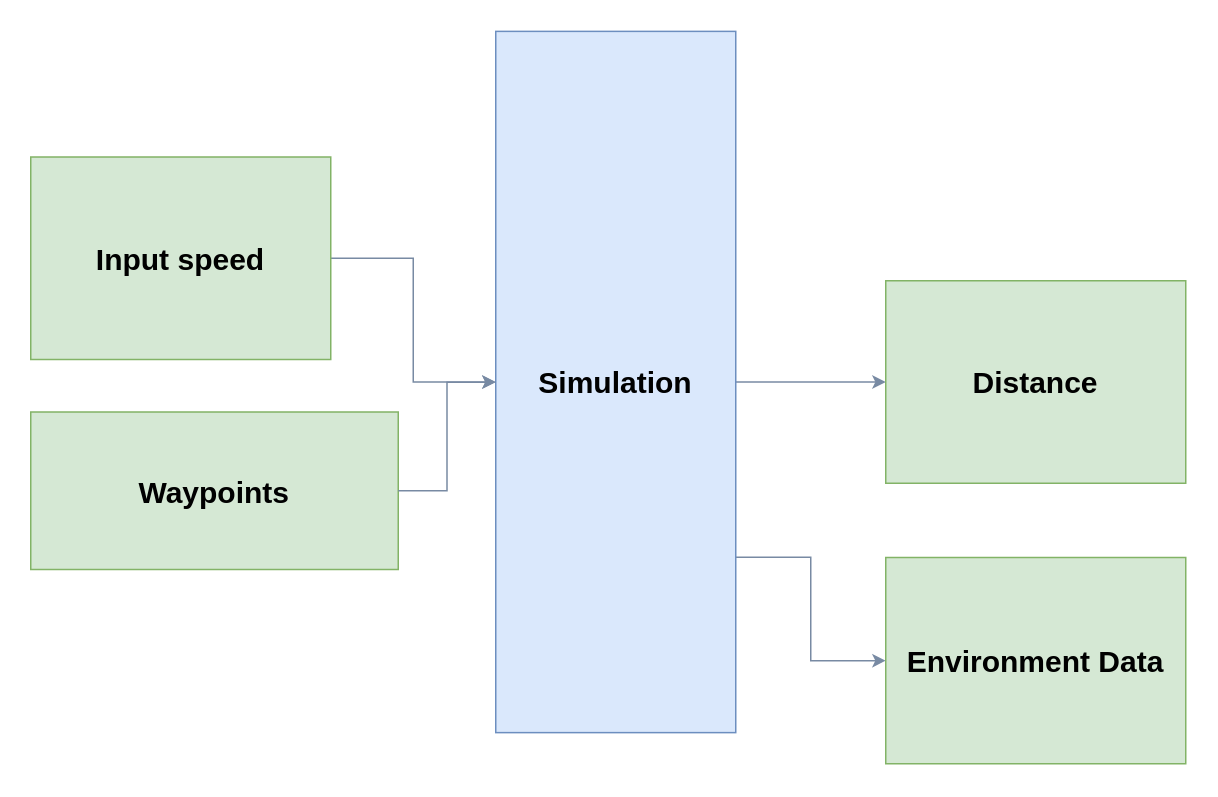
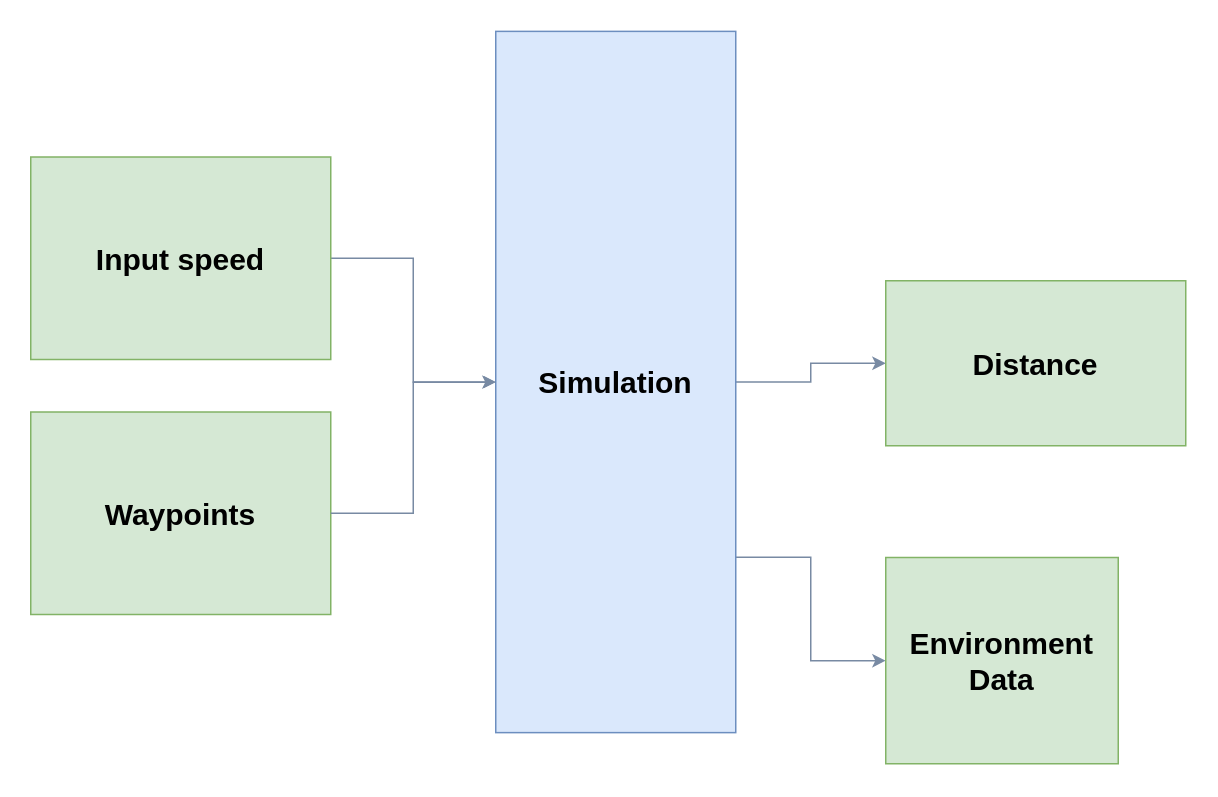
edge "Input speed" -> "Simulation": arrowhead classic -> open
node "Distance": size 300x203 -> 300x165
node "Waypoints": size 368x158 -> 300x203
node "Environment Data": size 300x206 -> 233x206
